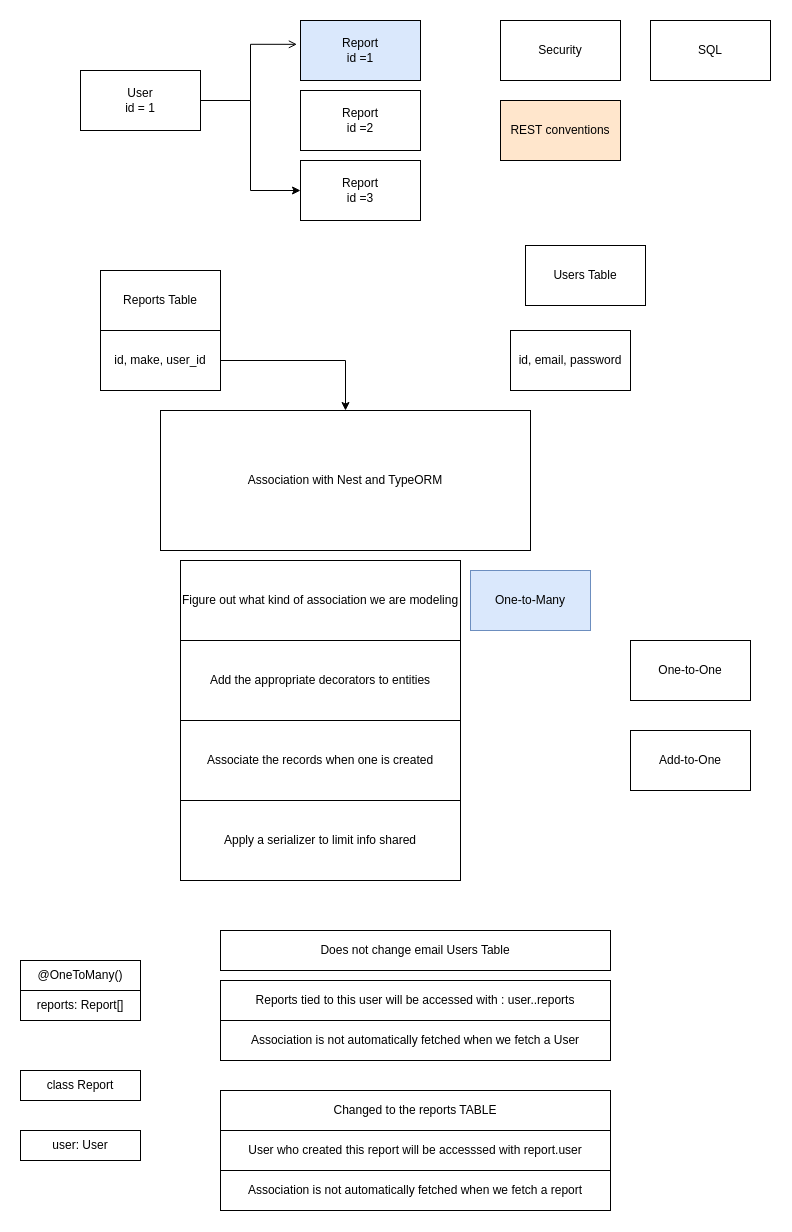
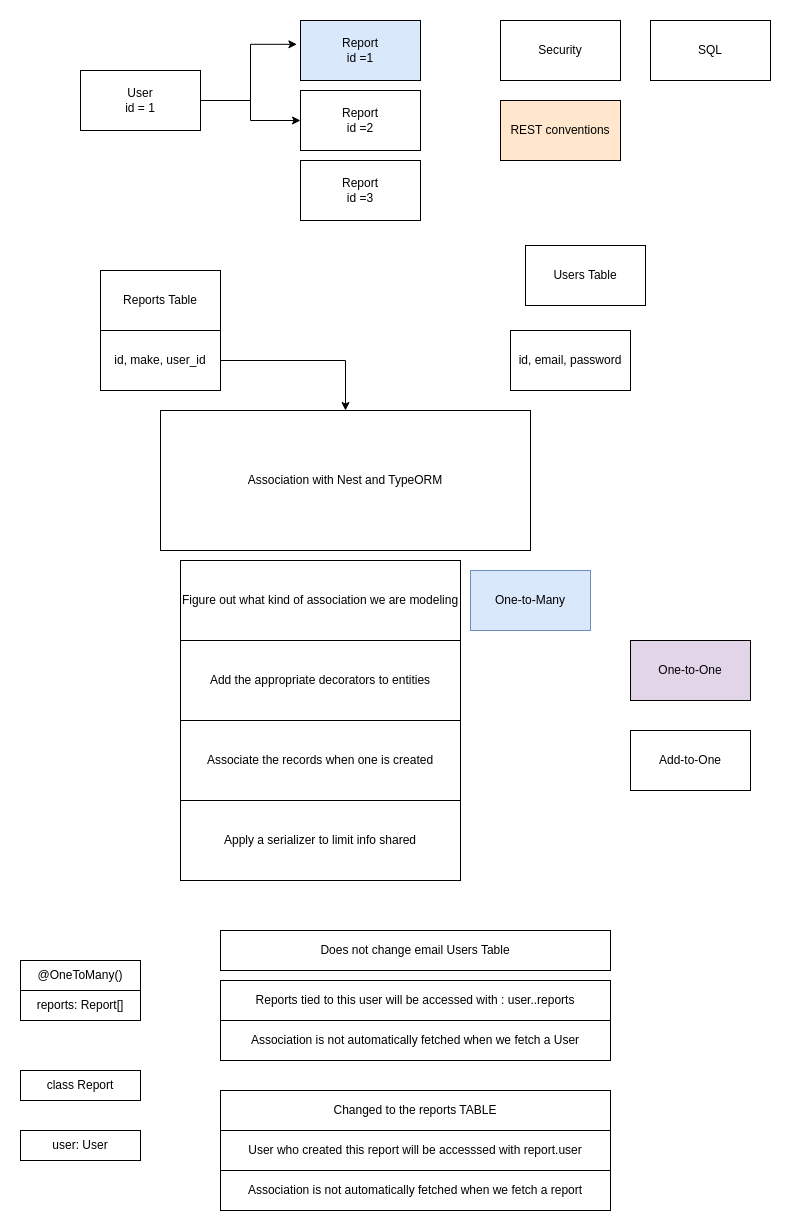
edge "User id = 1" -> "Report id =1": arrowhead open -> classic
edge "User id = 1" -> "Report id =2": added
edge "User id = 1" -> "Report id =3": removed
node "One-to-One": fillcolor #ffffff -> #e1d5e7
